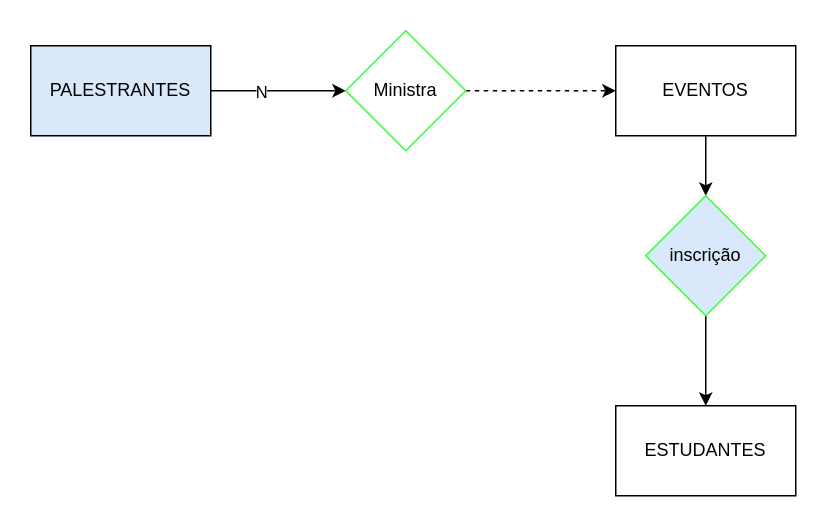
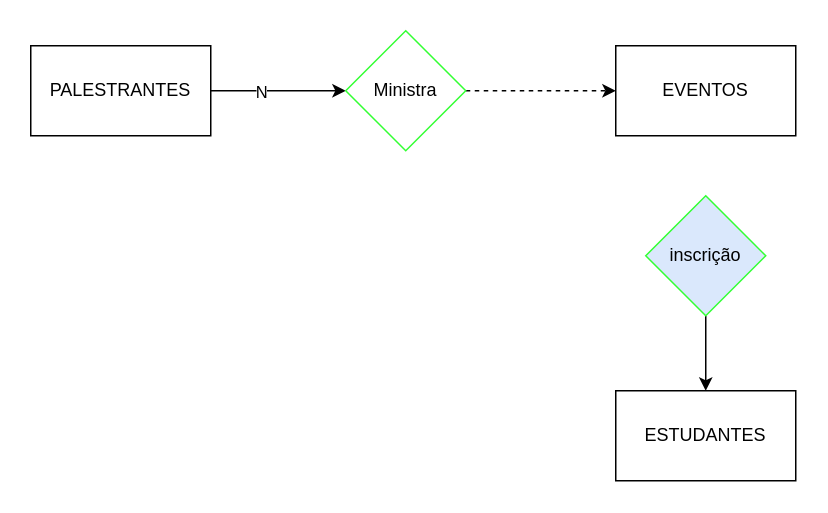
node "PALESTRANTES": fillcolor #dae8fc -> #ffffff
edge "EVENTOS" -> "inscrição": removed
node "ESTUDANTES": moved (706, 451) -> (706, 436)
